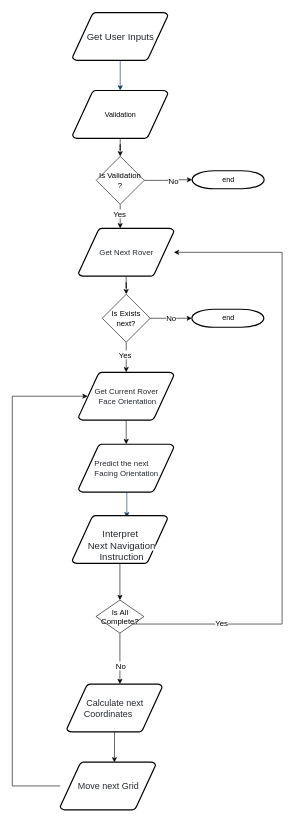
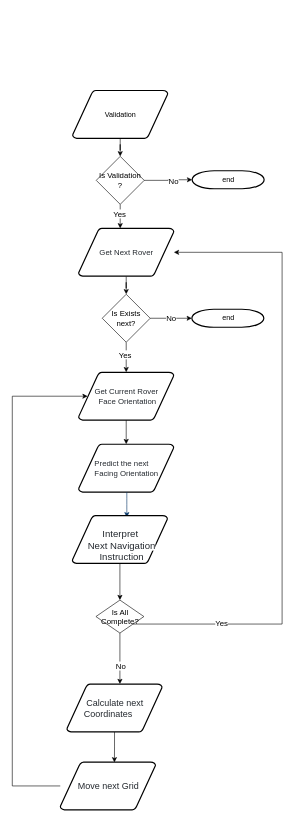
node "Get User Inputs": removed
edge "Get User Inputs" -> "Validation": removed
